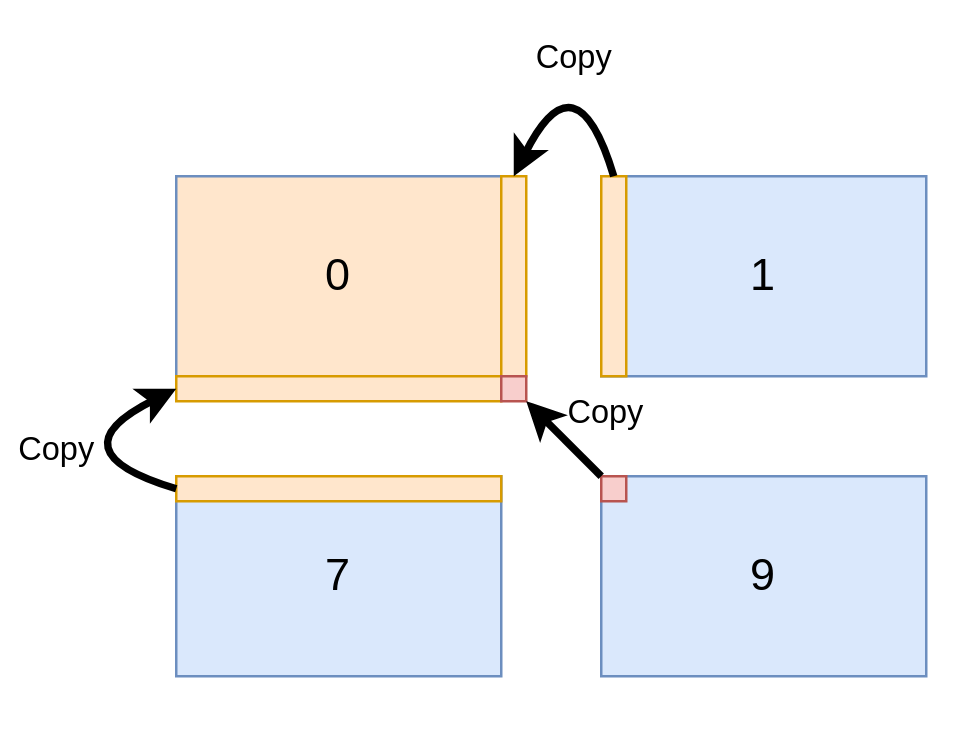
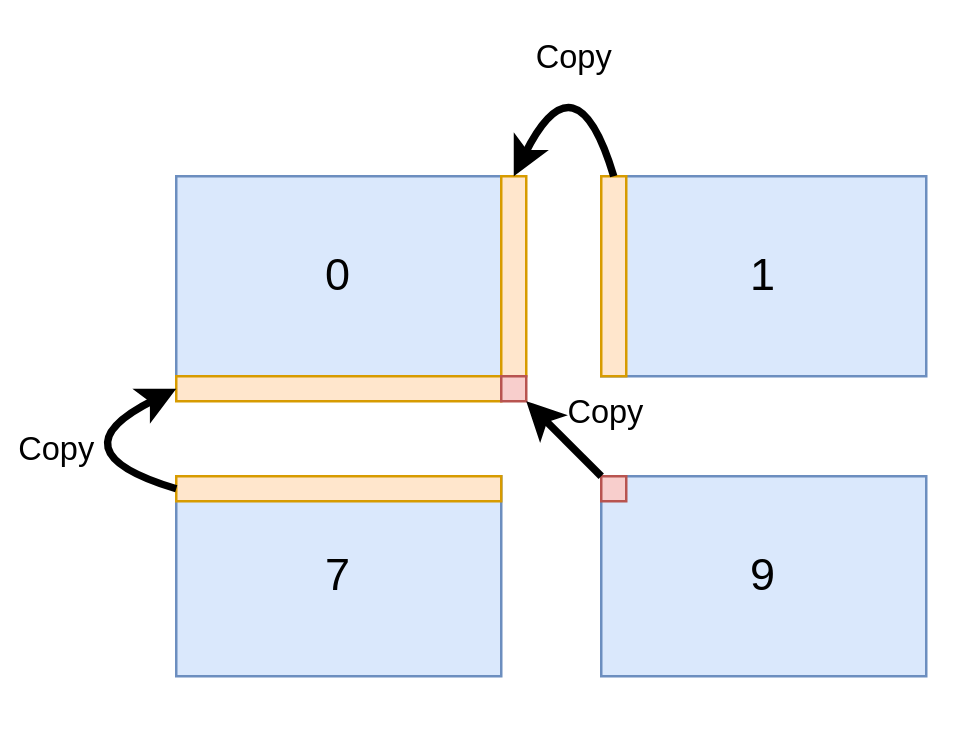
node "0": fillcolor #ffe6cc -> #dae8fc
